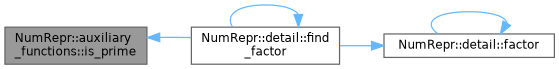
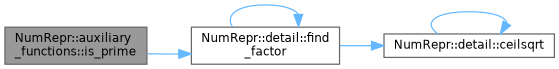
edge "NumRepr::detail::find _factor" -> "NumRepr::auxiliary _functions::is_prime": reversed
node "NumRepr::detail::factor": label "NumRepr::detail::factor" -> "NumRepr::detail::ceilsqrt"
